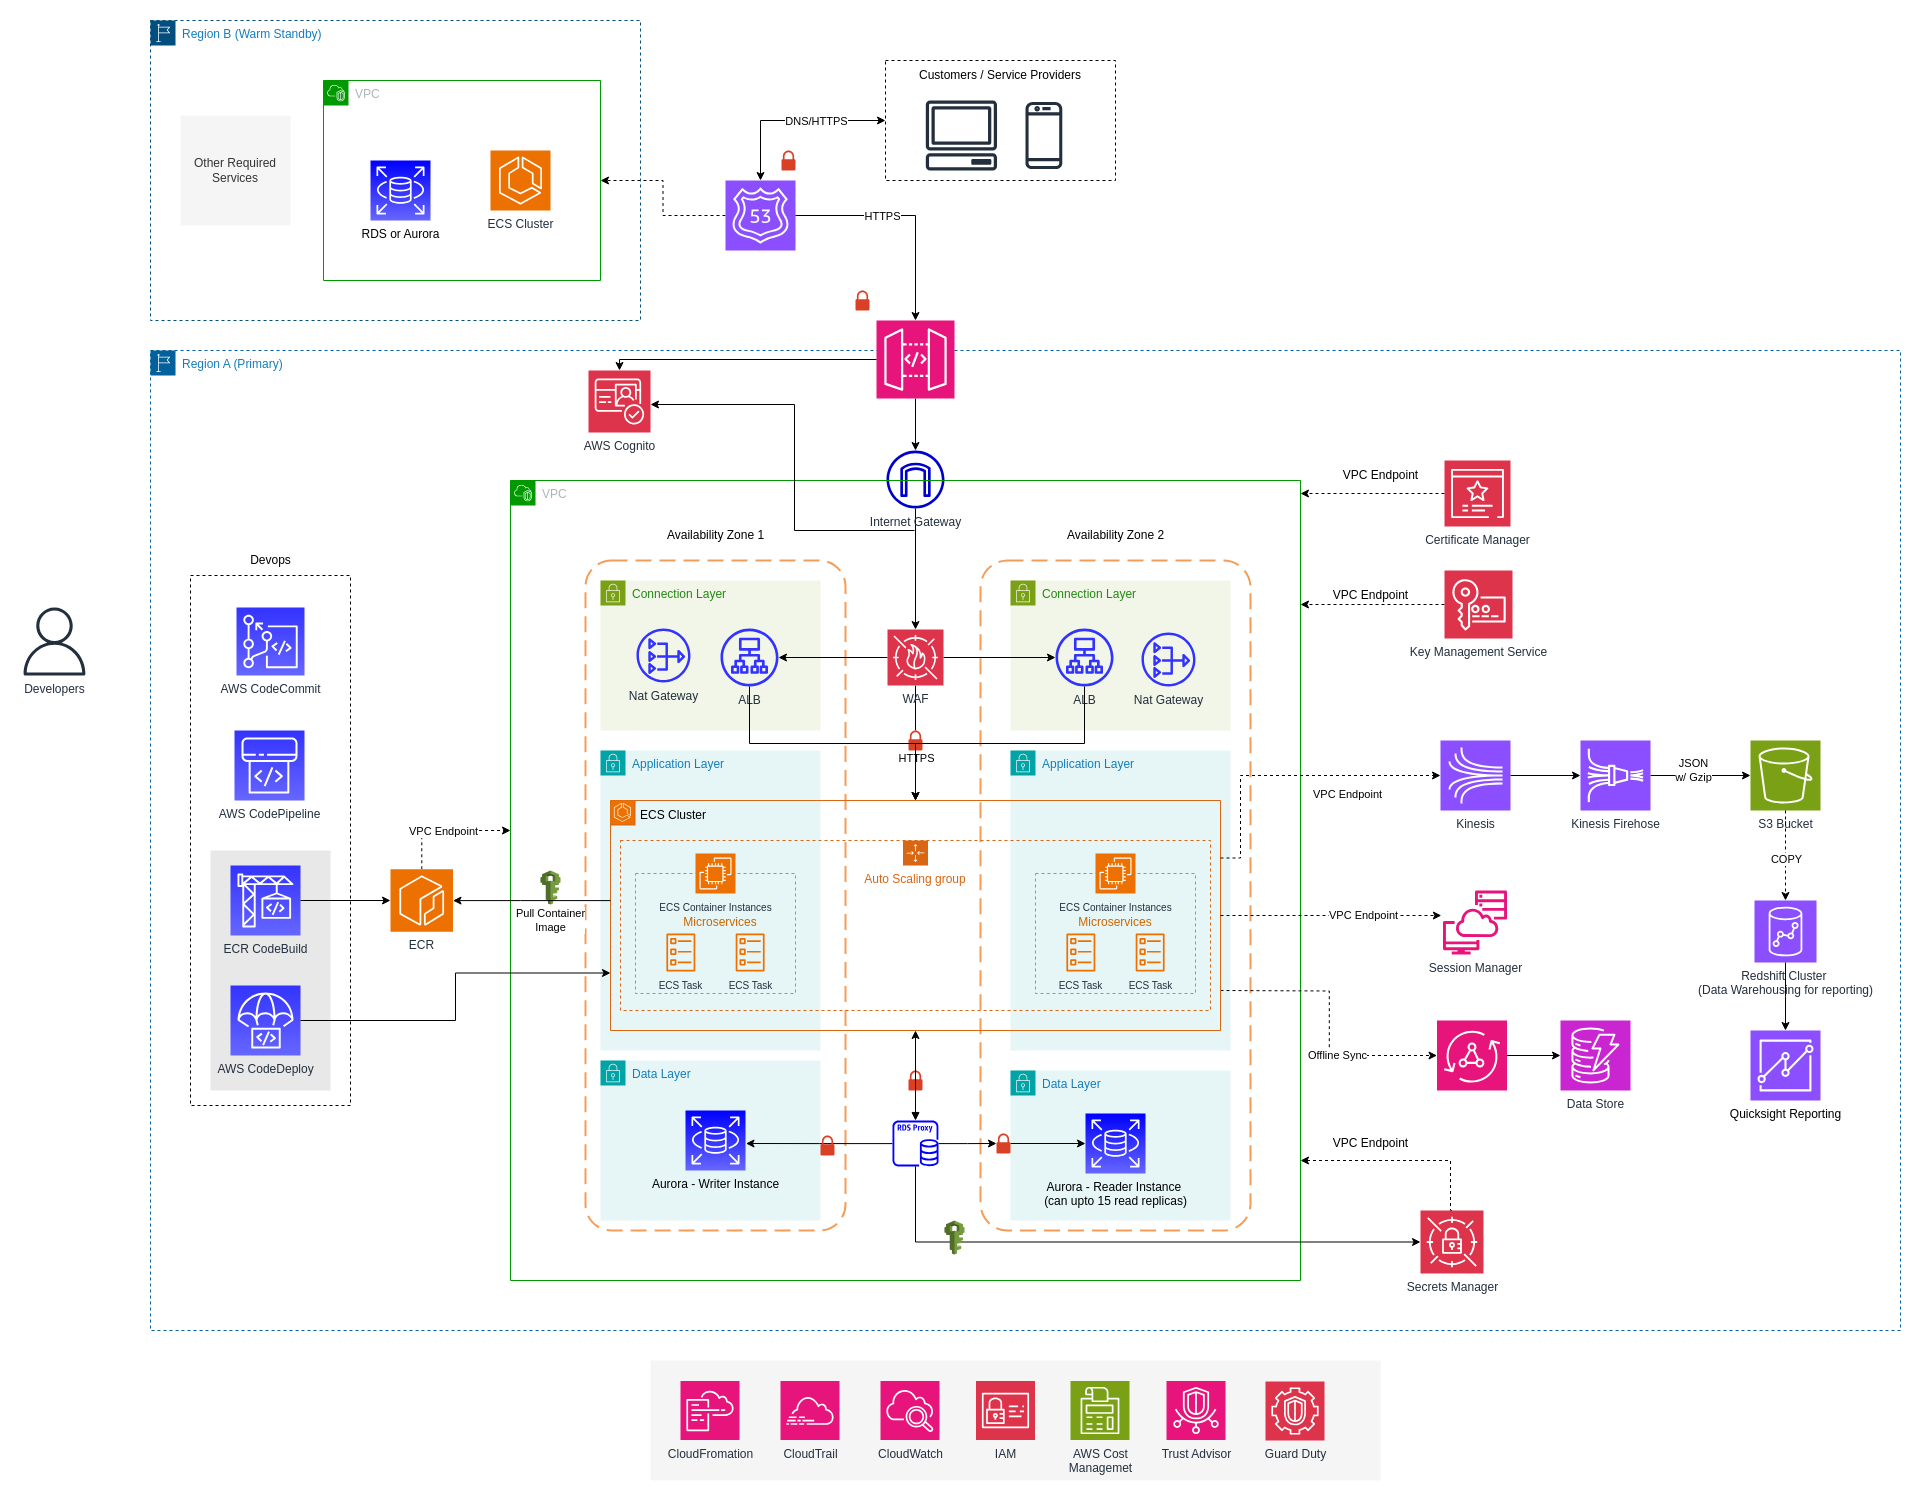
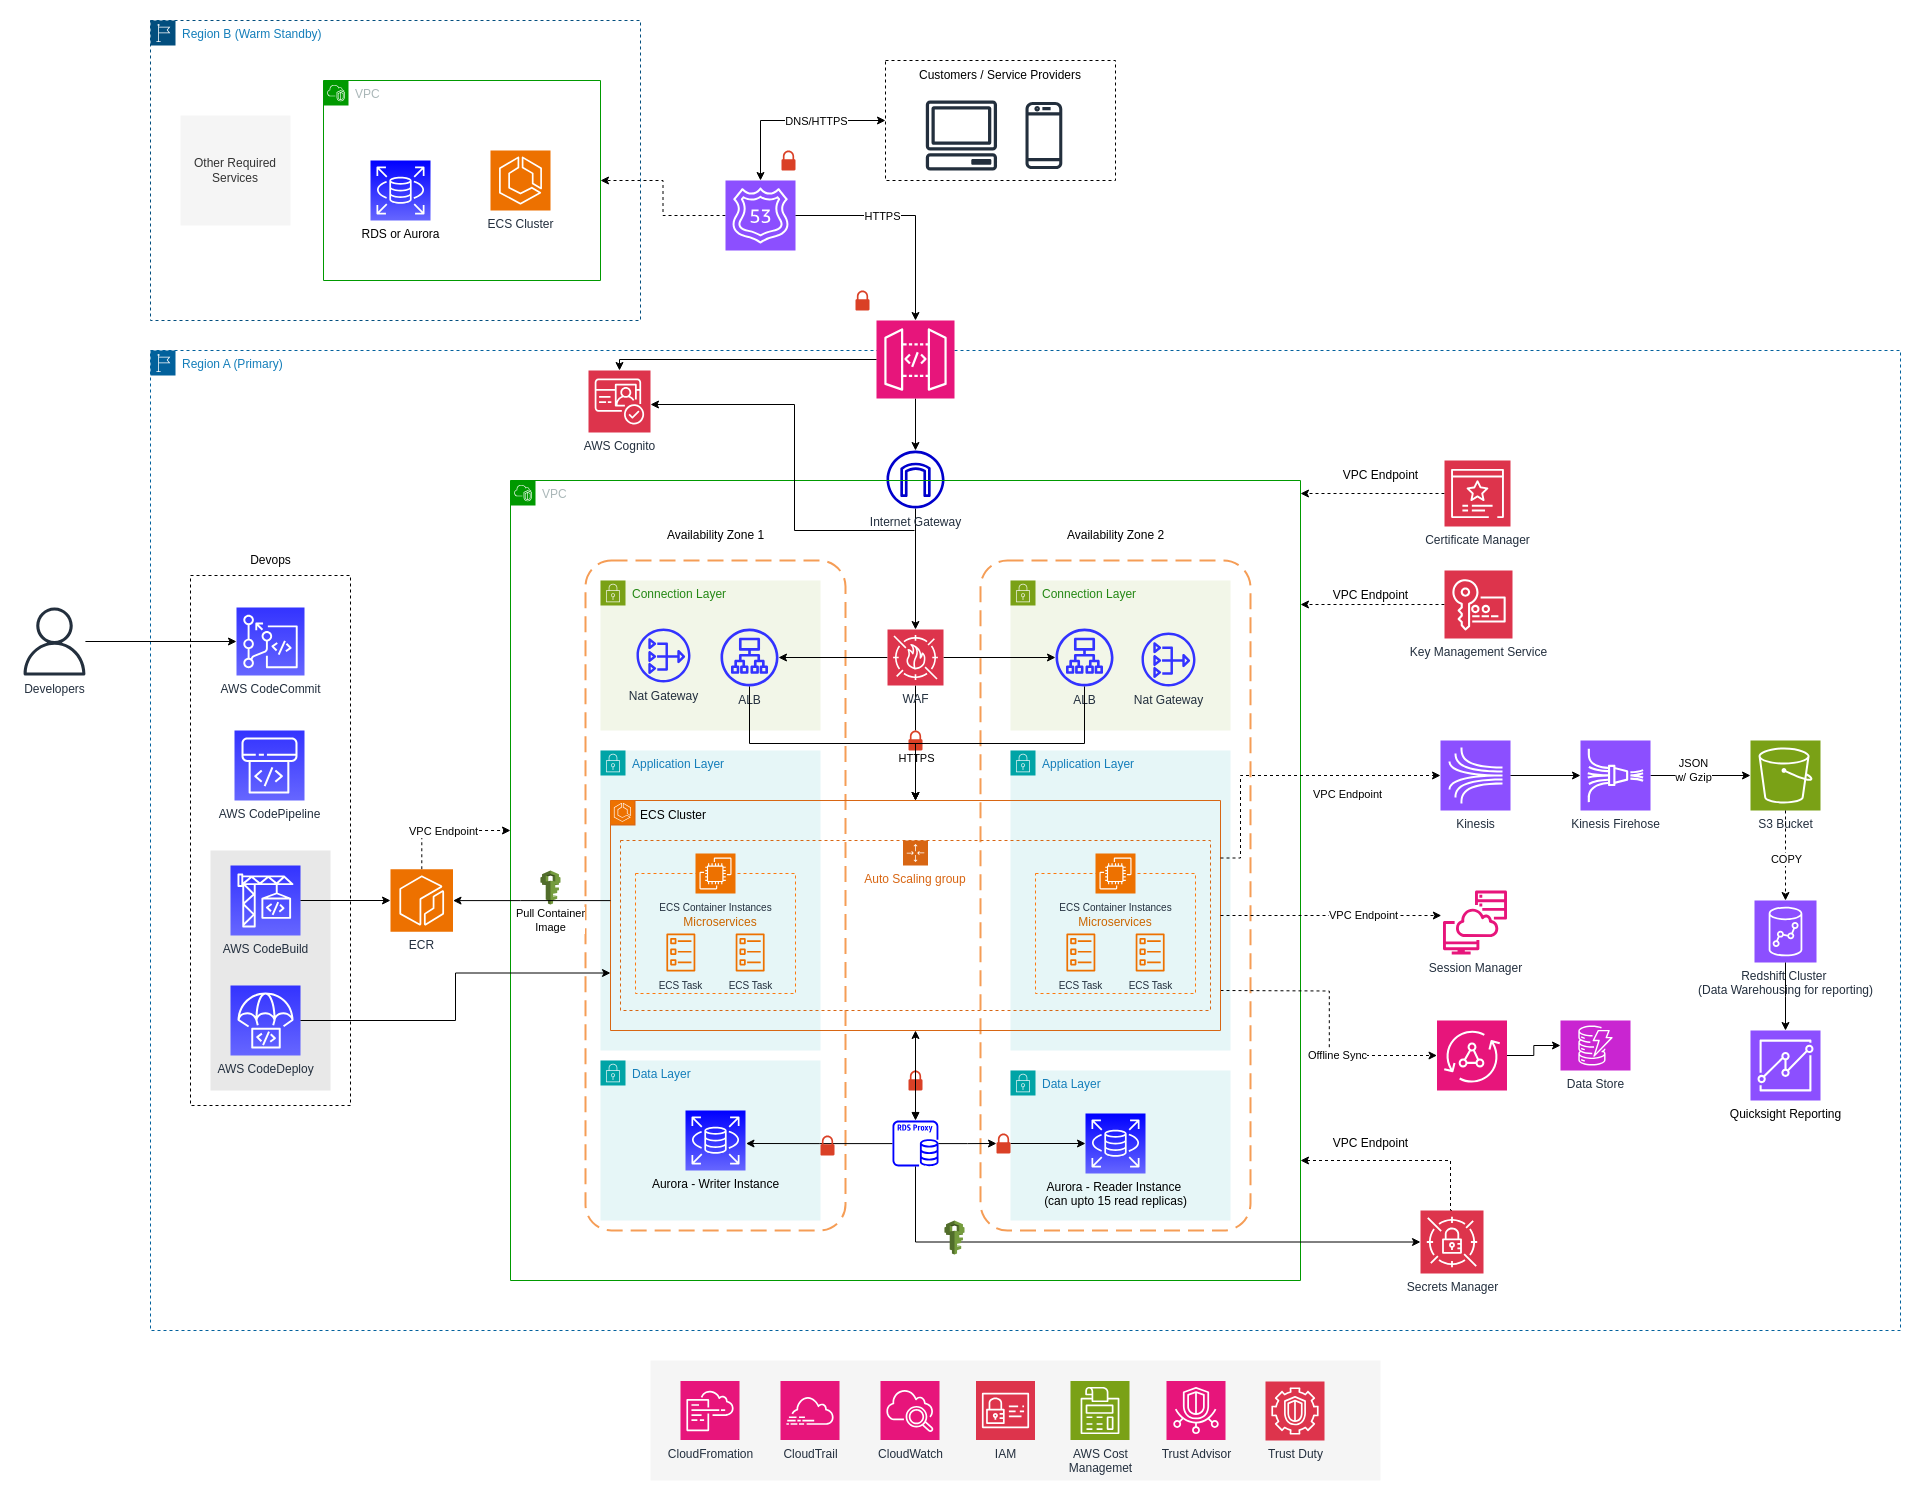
edge "Developers" -> "AWS CodeCommit": added
node "ECR CodeBuild": label "ECR CodeBuild" -> "AWS CodeBuild"
node "Data Store": size 70x70 -> 70x50
node "Guard Duty": label "Guard Duty" -> "Trust Duty"
